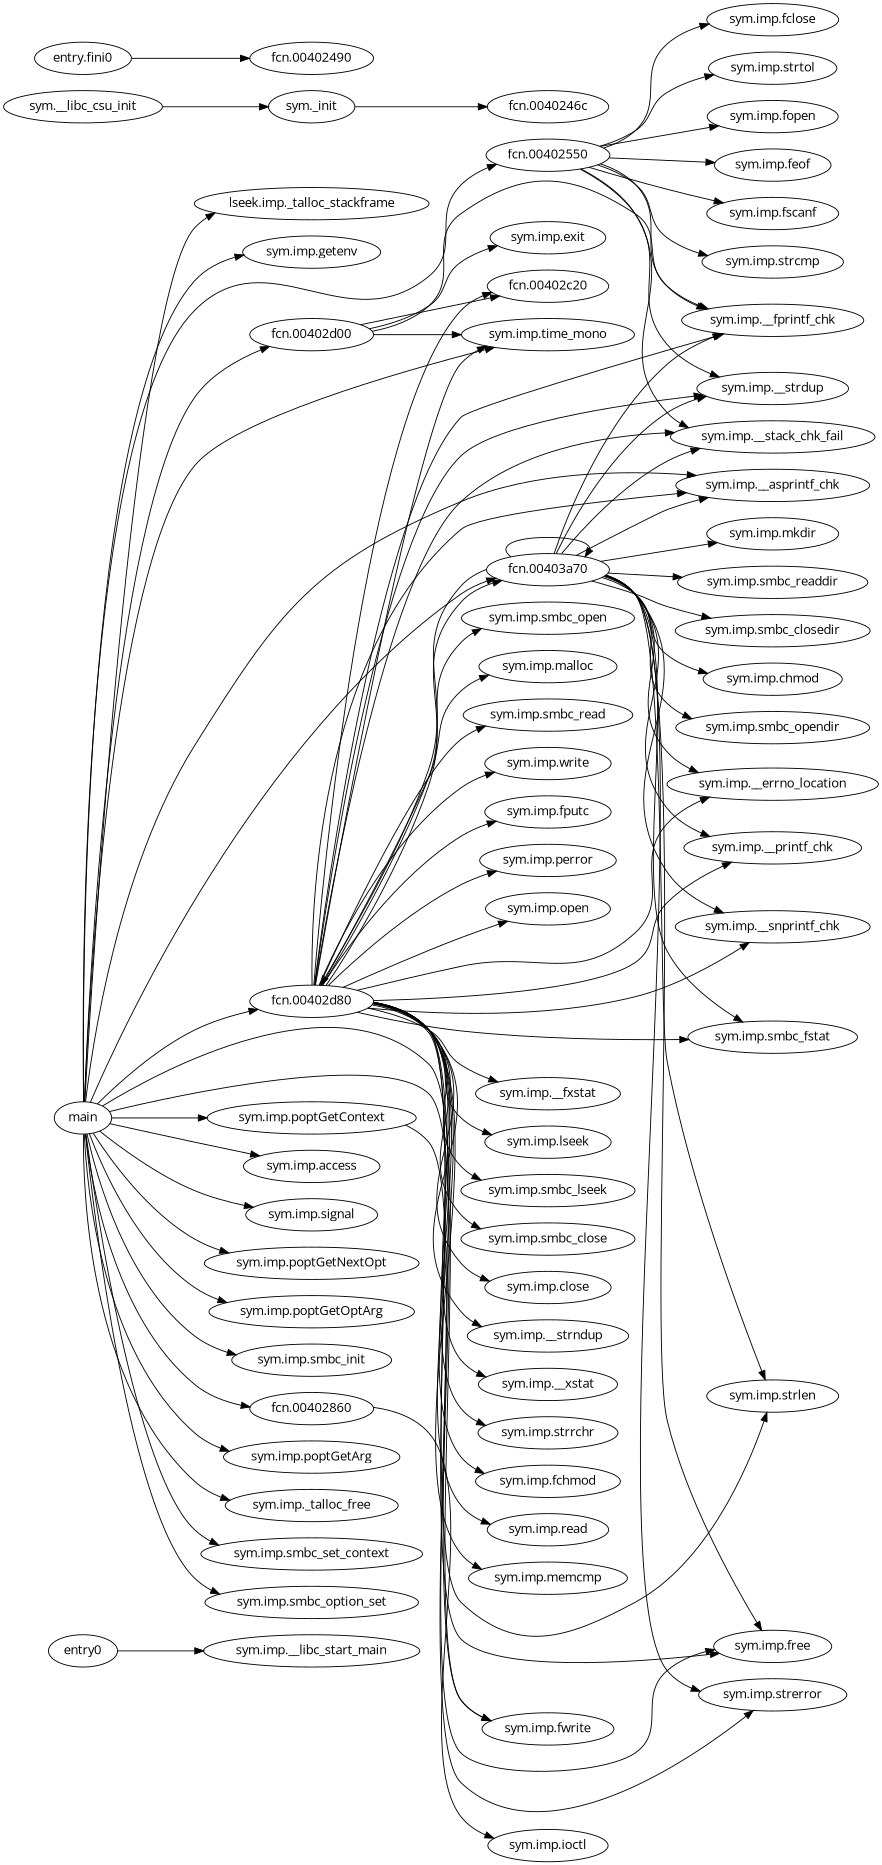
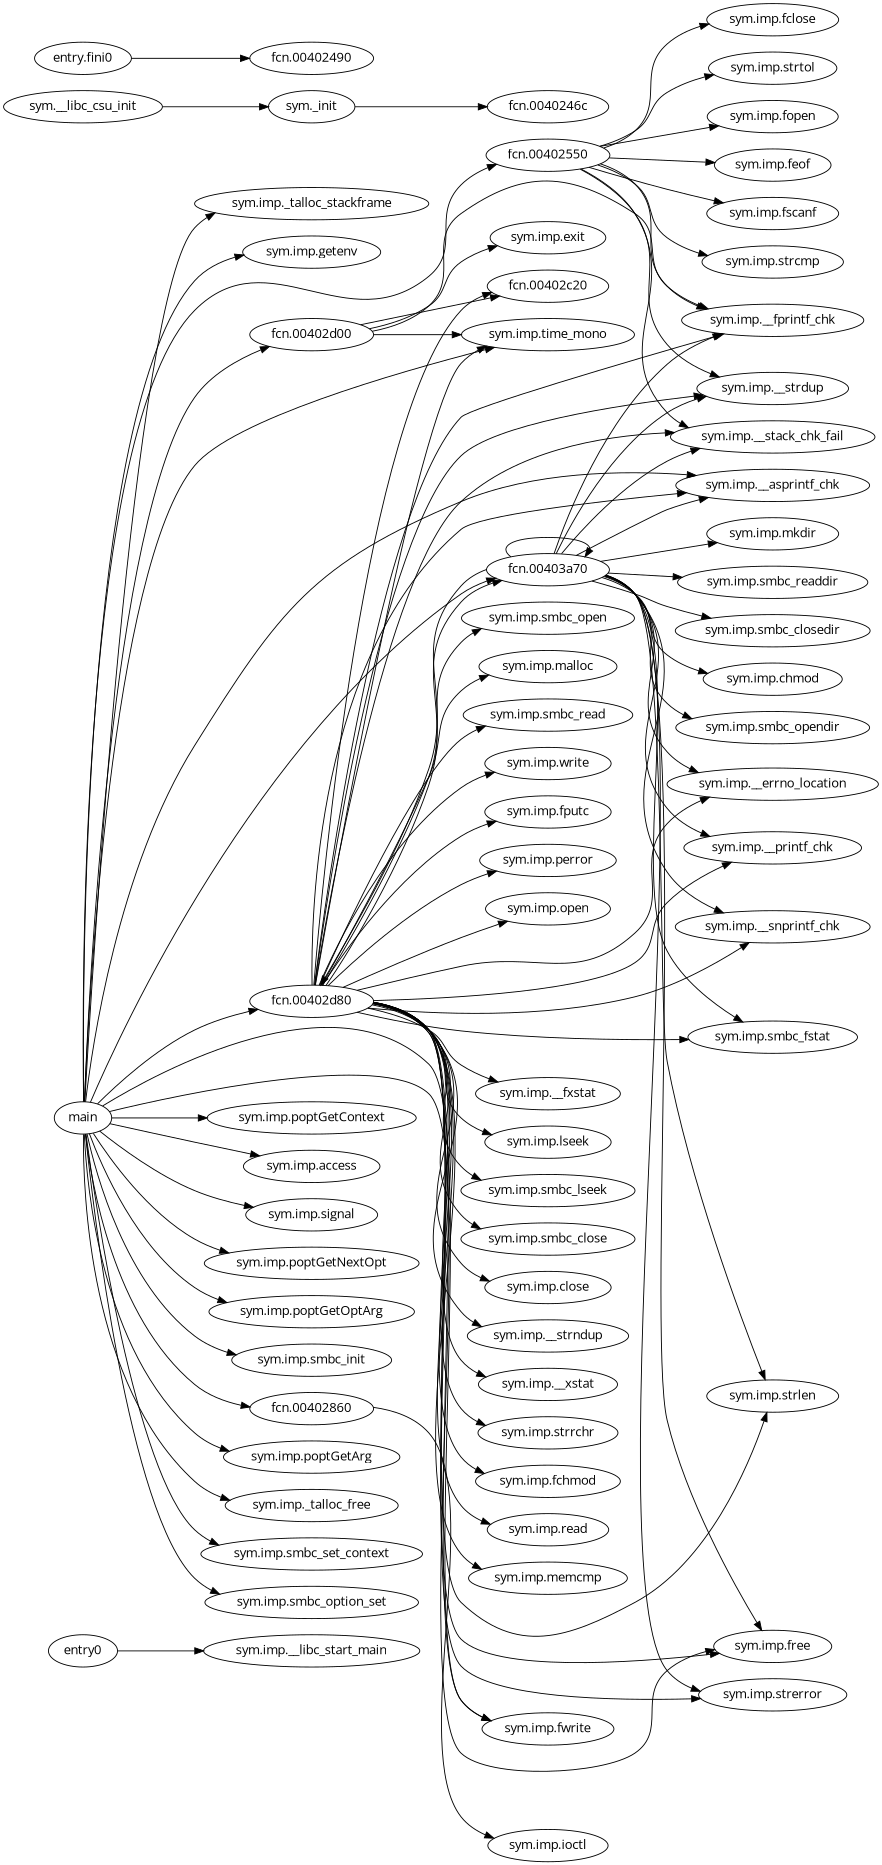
node "lseek.imp._talloc_stackframe": label "lseek.imp._talloc_stackframe" -> "sym.imp._talloc_stackframe"
edge "sym.imp.poptGetContext" -> "sym.imp.strerror": now "fcn.00402d80" -> "sym.imp.strerror"
